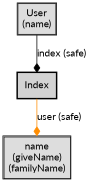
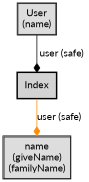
edge "User" -> "Index": label "index (safe)" -> "user (safe)"
